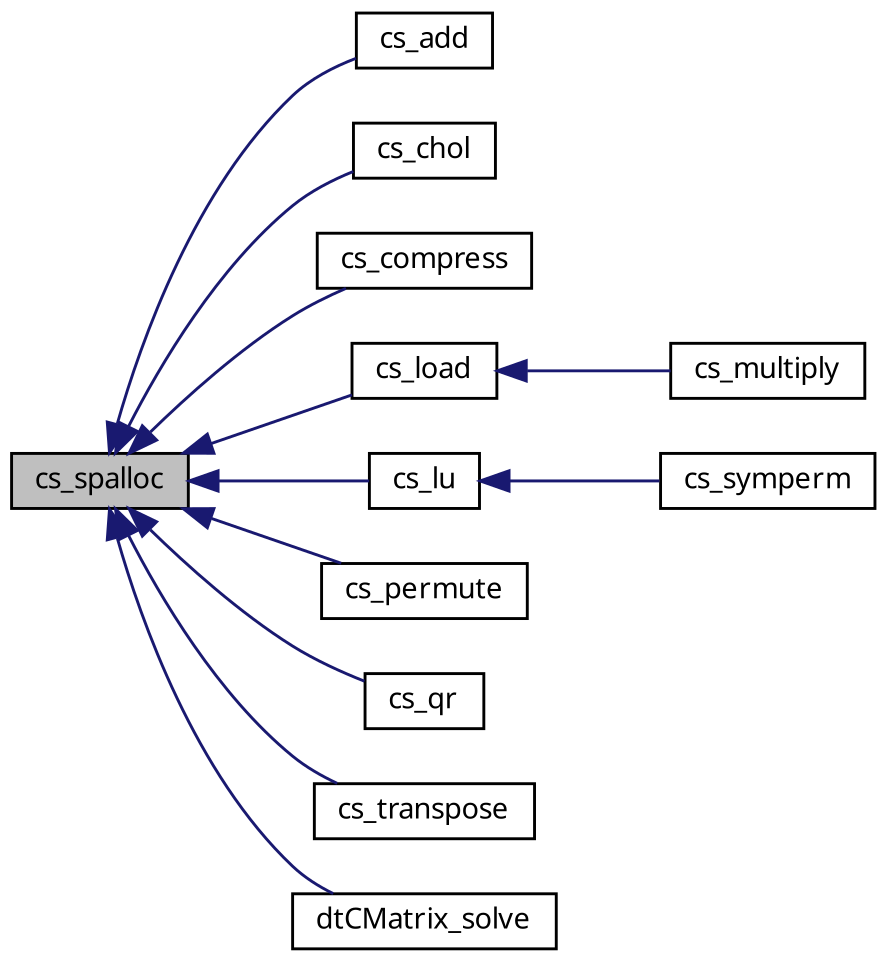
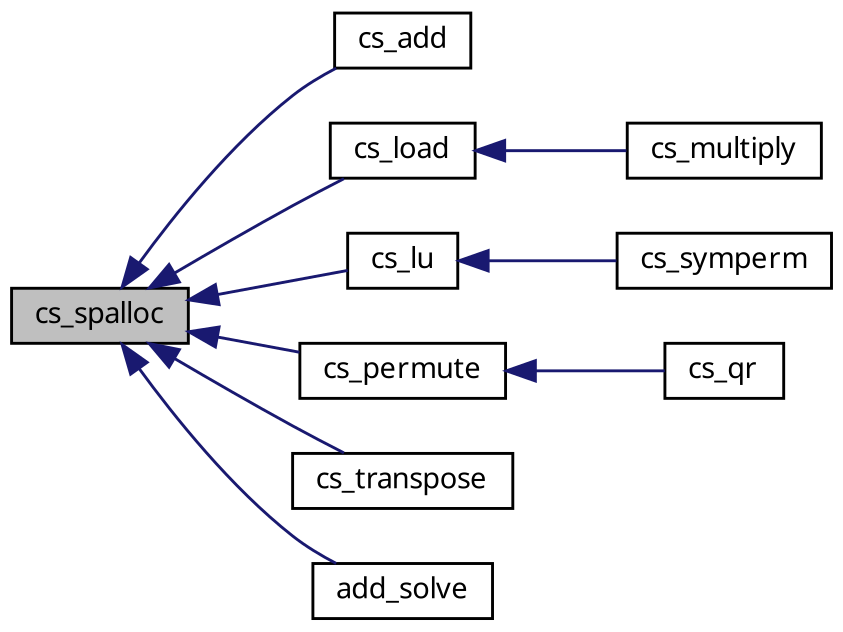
node "cs_chol": removed
node "cs_compress": removed
edge "cs_qr" -> "cs_spalloc": now "cs_qr" -> "cs_permute"
node "dtCMatrix_solve": label "dtCMatrix_solve" -> "add_solve"
